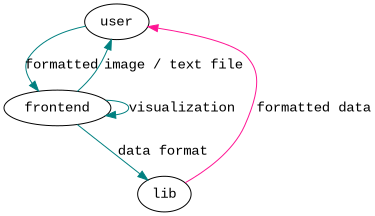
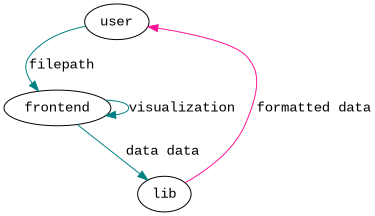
edge "user" -> "frontend": label "formatted" -> "filepath"
edge "frontend" -> "user": removed, label "image / text file"
edge "frontend" -> "lib": label "data format" -> "data data"
